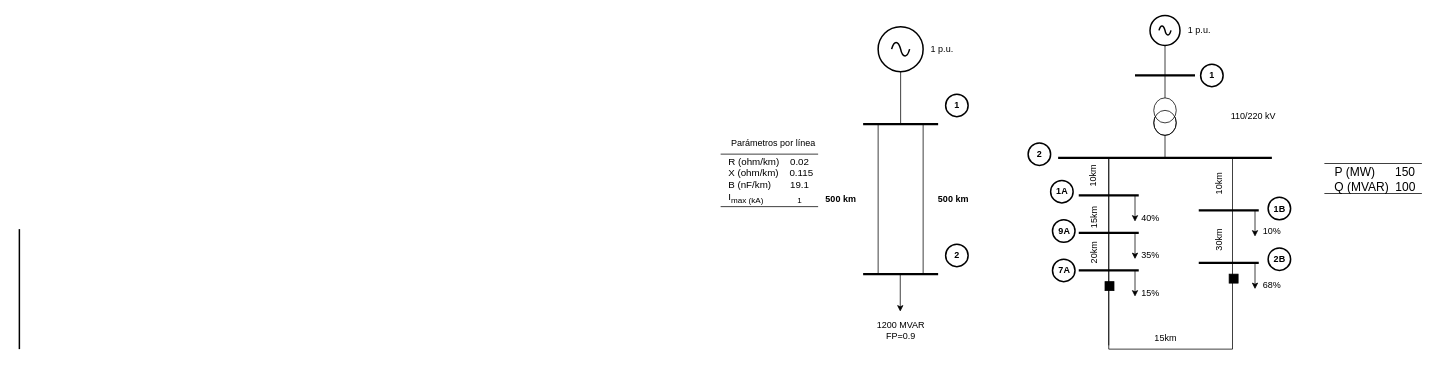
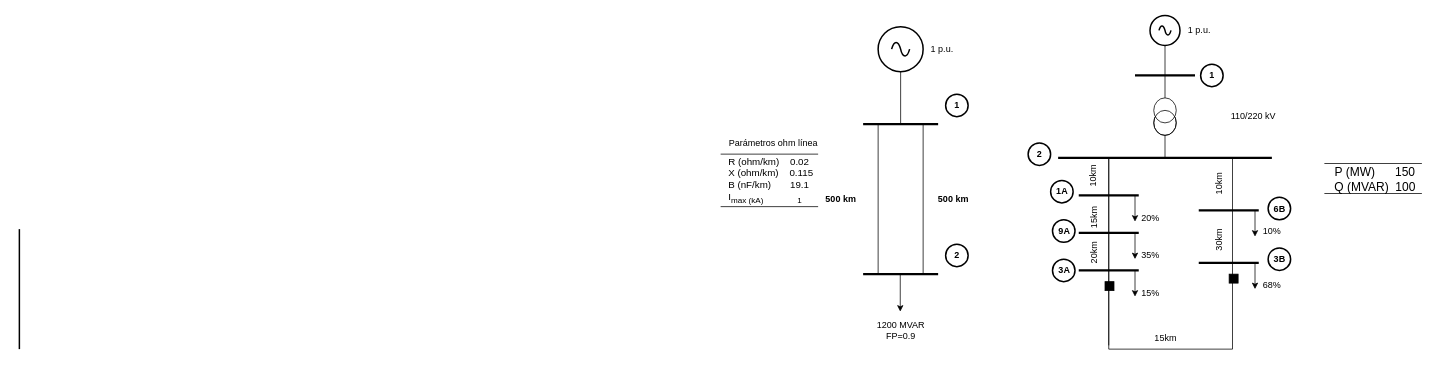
node "Parámetros por línea": label "Parámetros por línea" -> "Parámetros ohm línea"
node "1B": label "1B" -> "6B"
node "40%": label "40%" -> "20%"
node "2B": label "2B" -> "3B"
node "7A": label "7A" -> "3A"
